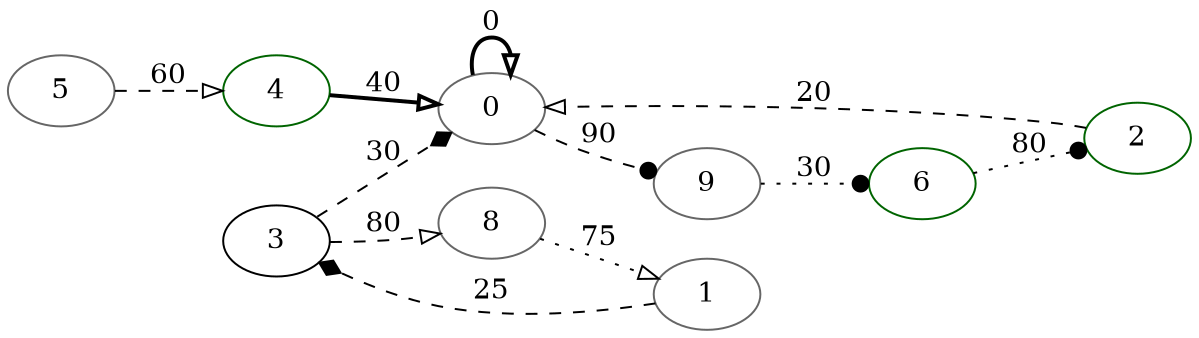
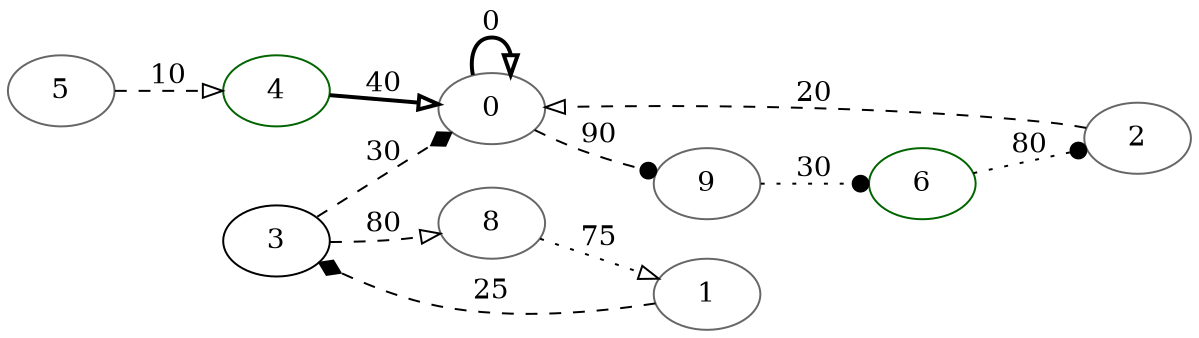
edge "5" -> "4": label "60" -> "10"
node "2": color darkgreen -> gray40
